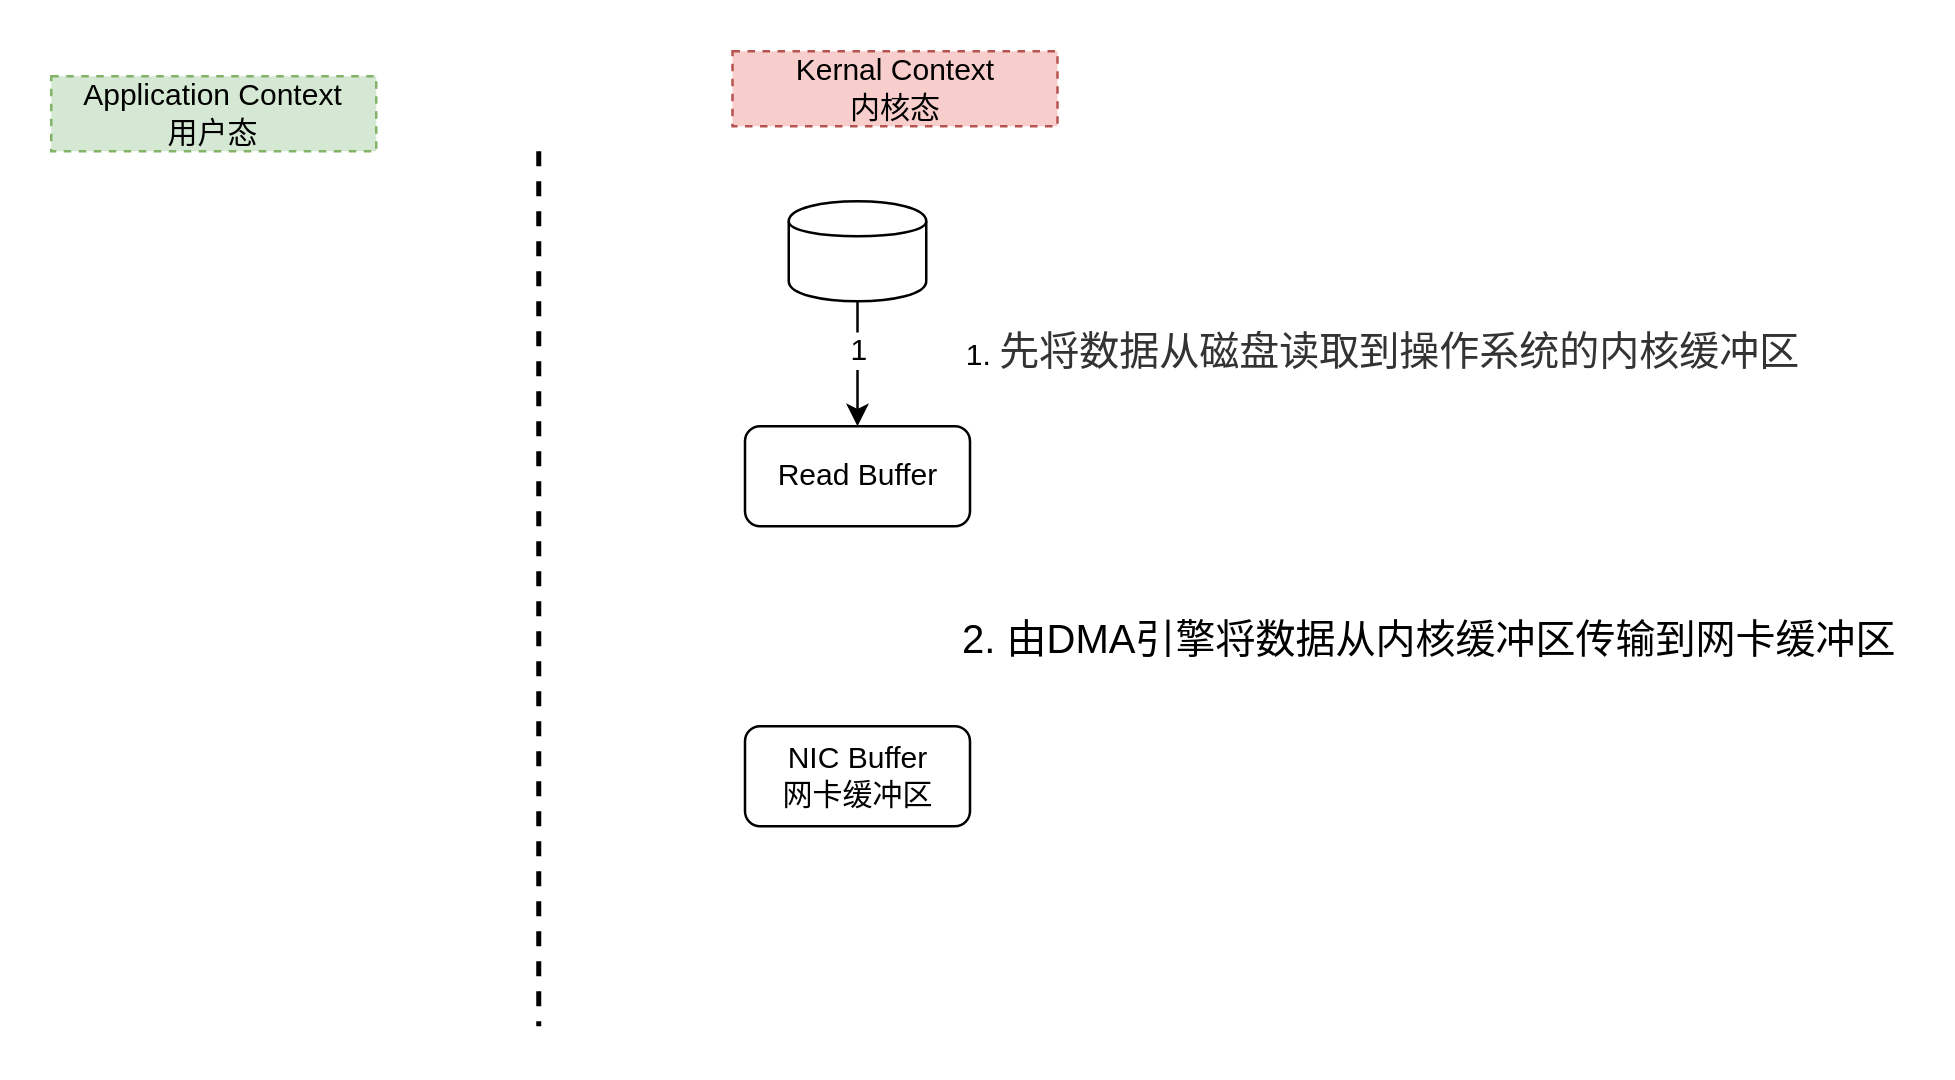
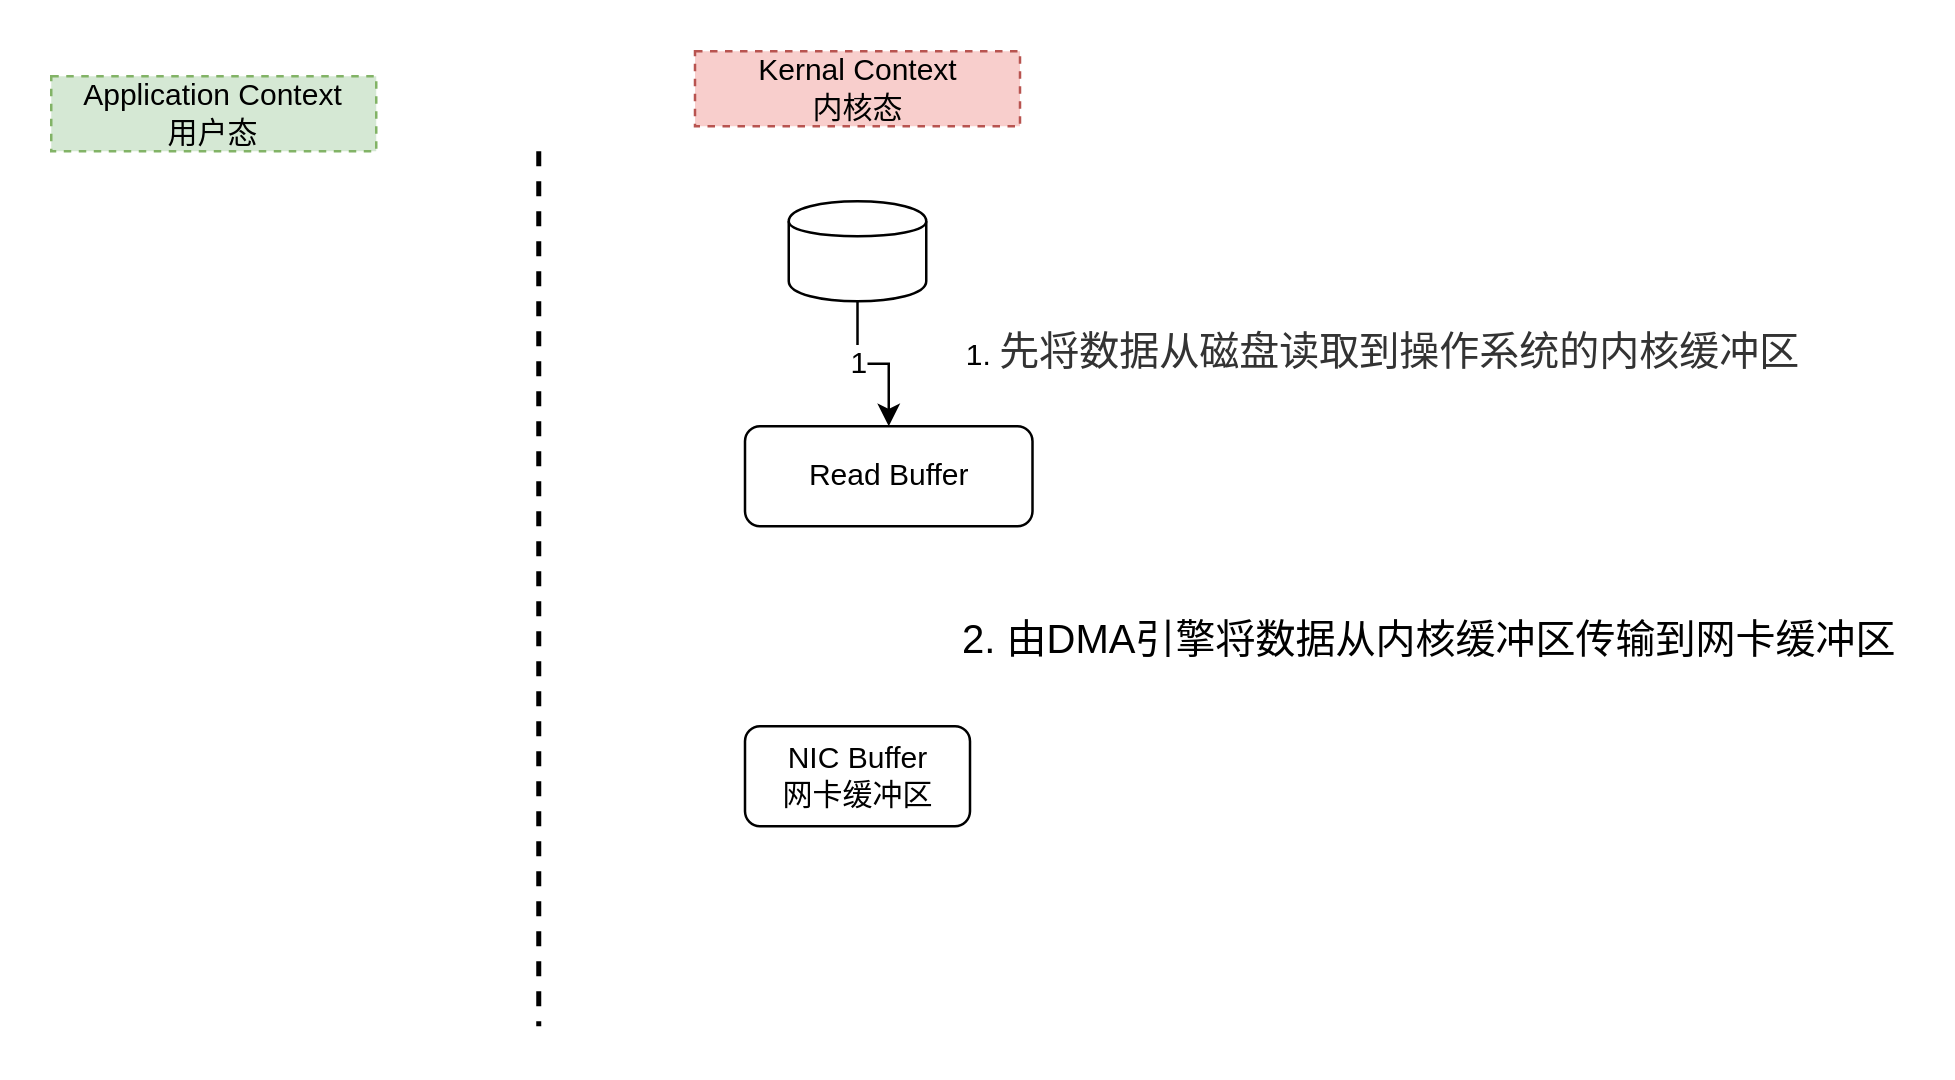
node "Kernal Context 内核态": moved (895, 89) -> (858, 89)
node "Read Buffer": size 225x100 -> 288x100
